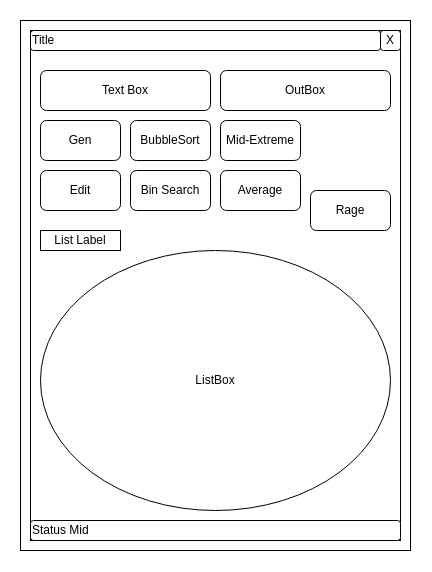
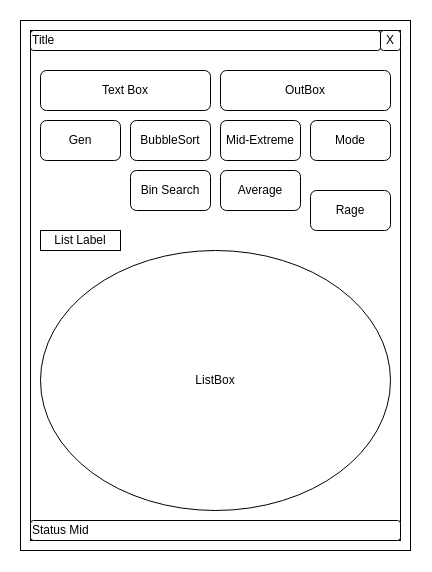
node "Mode": added
node "Edit": removed
